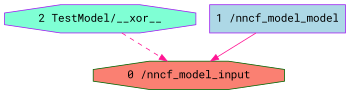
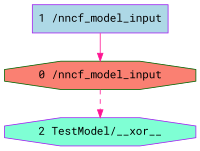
node "1 /nncf_model_model": label "1 /nncf_model_model" -> "1 /nncf_model_input"
edge "2 TestModel/__xor__" -> "0 /nncf_model_input": reversed
